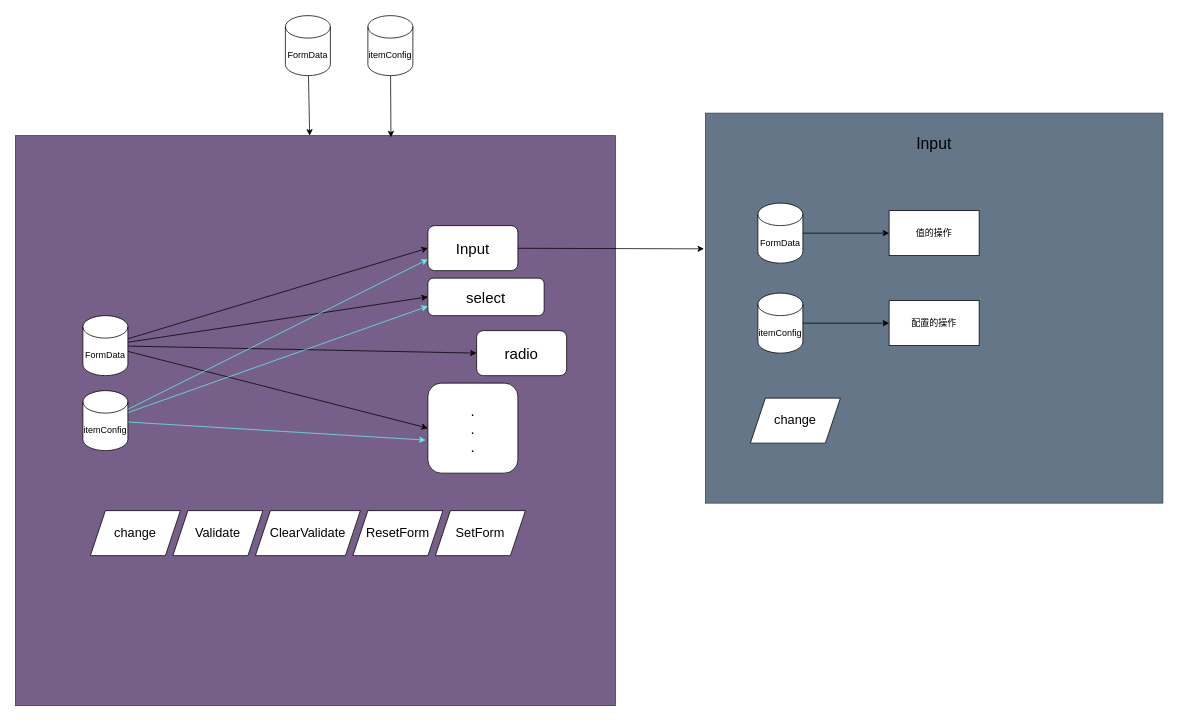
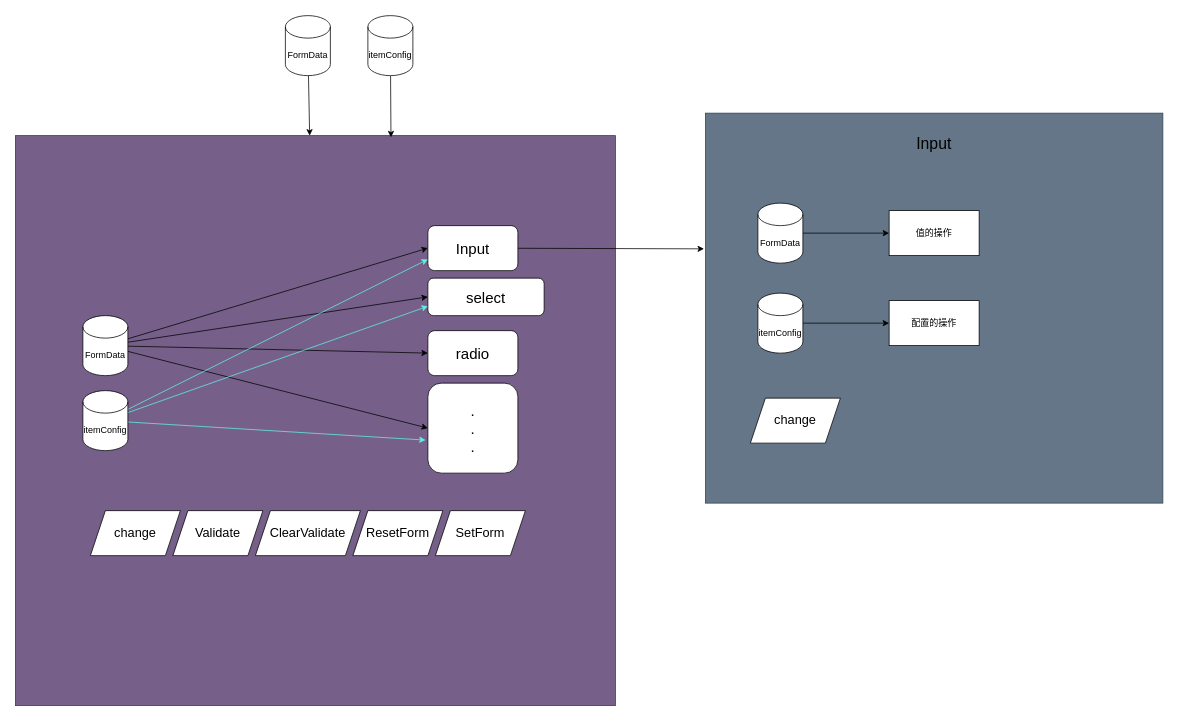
node "radio": moved (522, 353) -> (473, 353)
